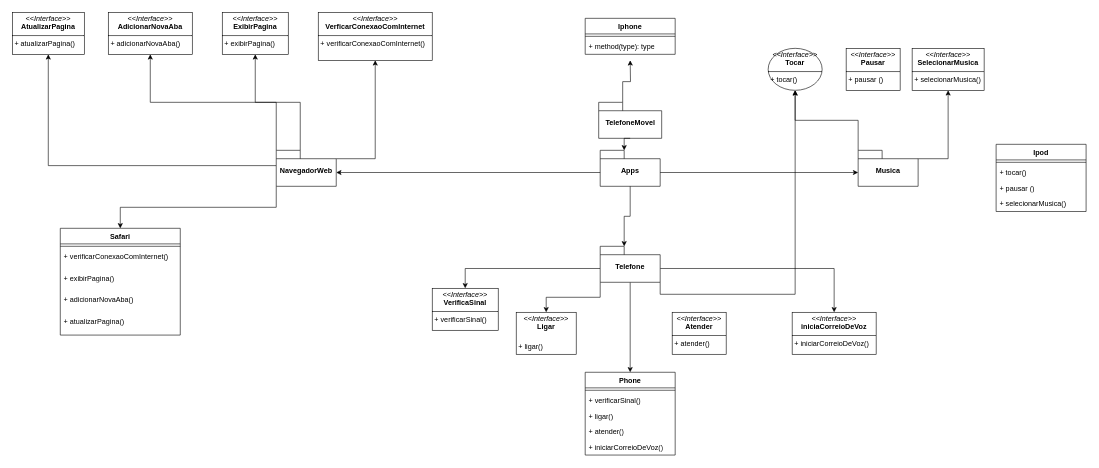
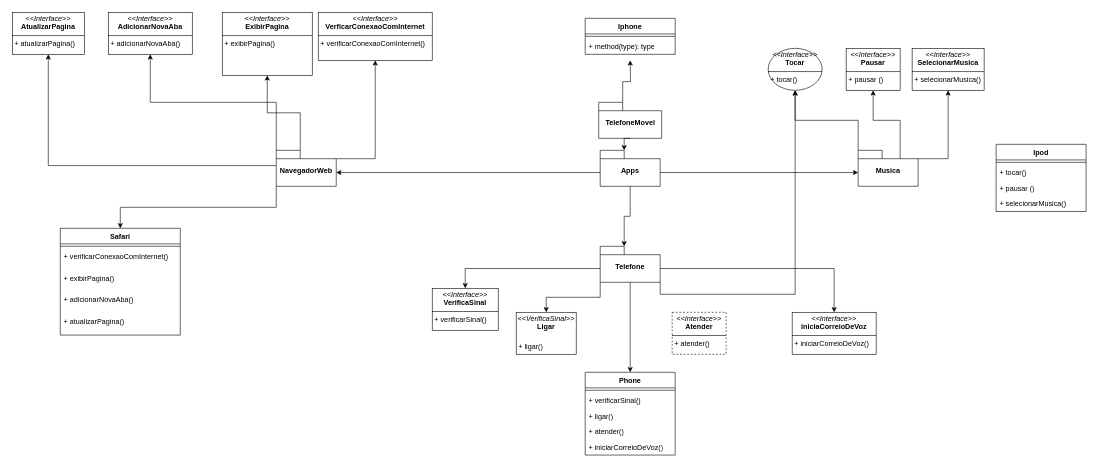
node "<<Interface>> ExibirPagina + exibirPagina()": size 66x42 -> 90x63
edge "Musica" -> "<<Interface>> Pausar + pausar ()": added
node "<<Interface>> Ligar + ligar()": label "<<Interface>> Ligar + ligar()" -> "<<VerificaSinal>> Ligar + ligar()"
node "<<Interface>> Atender + atender()": style solid -> dashed
